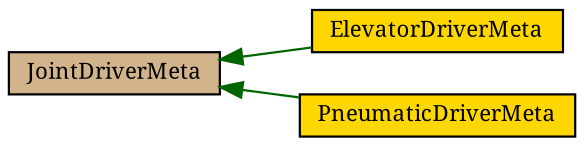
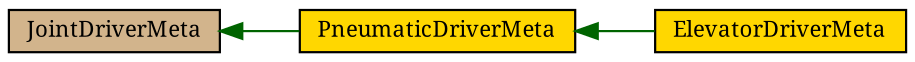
edge "ElevatorDriverMeta" -> "JointDriverMeta": now "ElevatorDriverMeta" -> "PneumaticDriverMeta"
